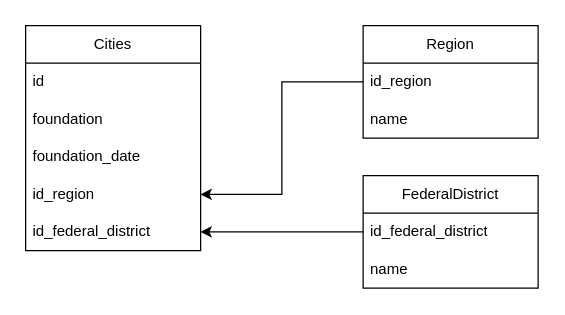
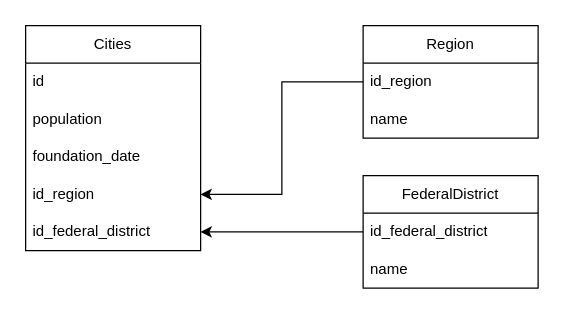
node "foundation": label "foundation" -> "population"
